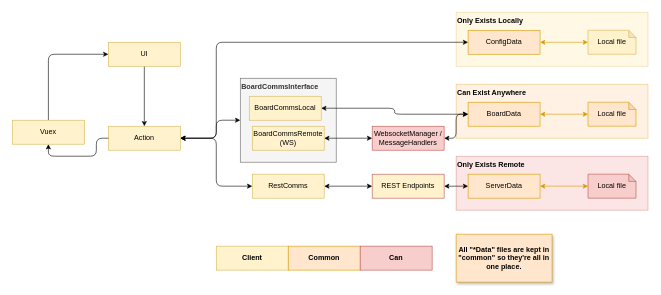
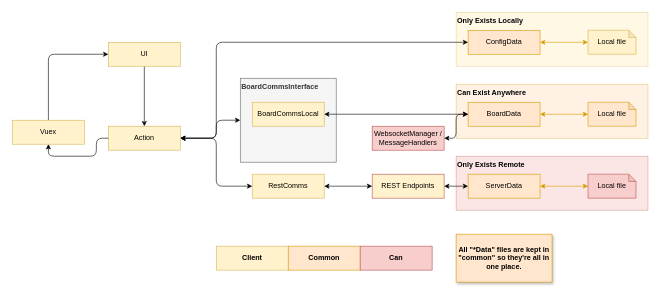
node "BoardCommsLocal": moved (285, 108) -> (288, 114)
node "BoardCommsRemote (WS)": removed
edge "BoardCommsRemote (WS)" -- "WebsocketManager / MessageHandlers": removed
